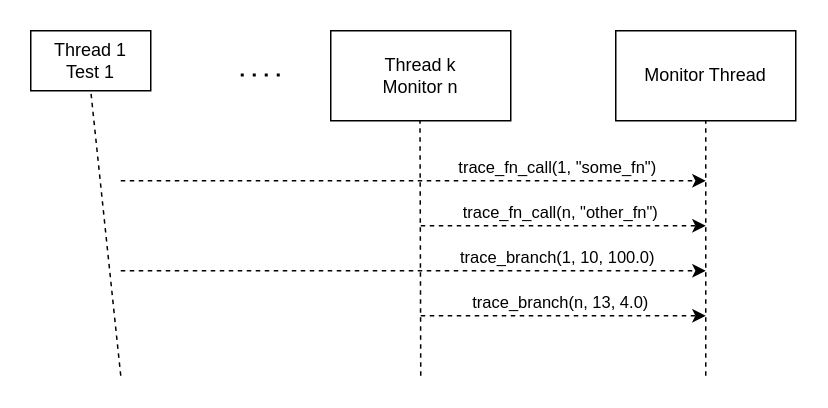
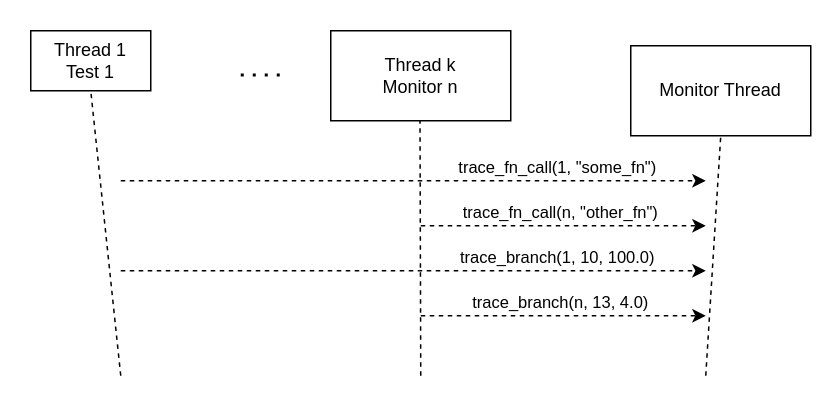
node "Monitor Thread": moved (706, 76) -> (721, 91)
